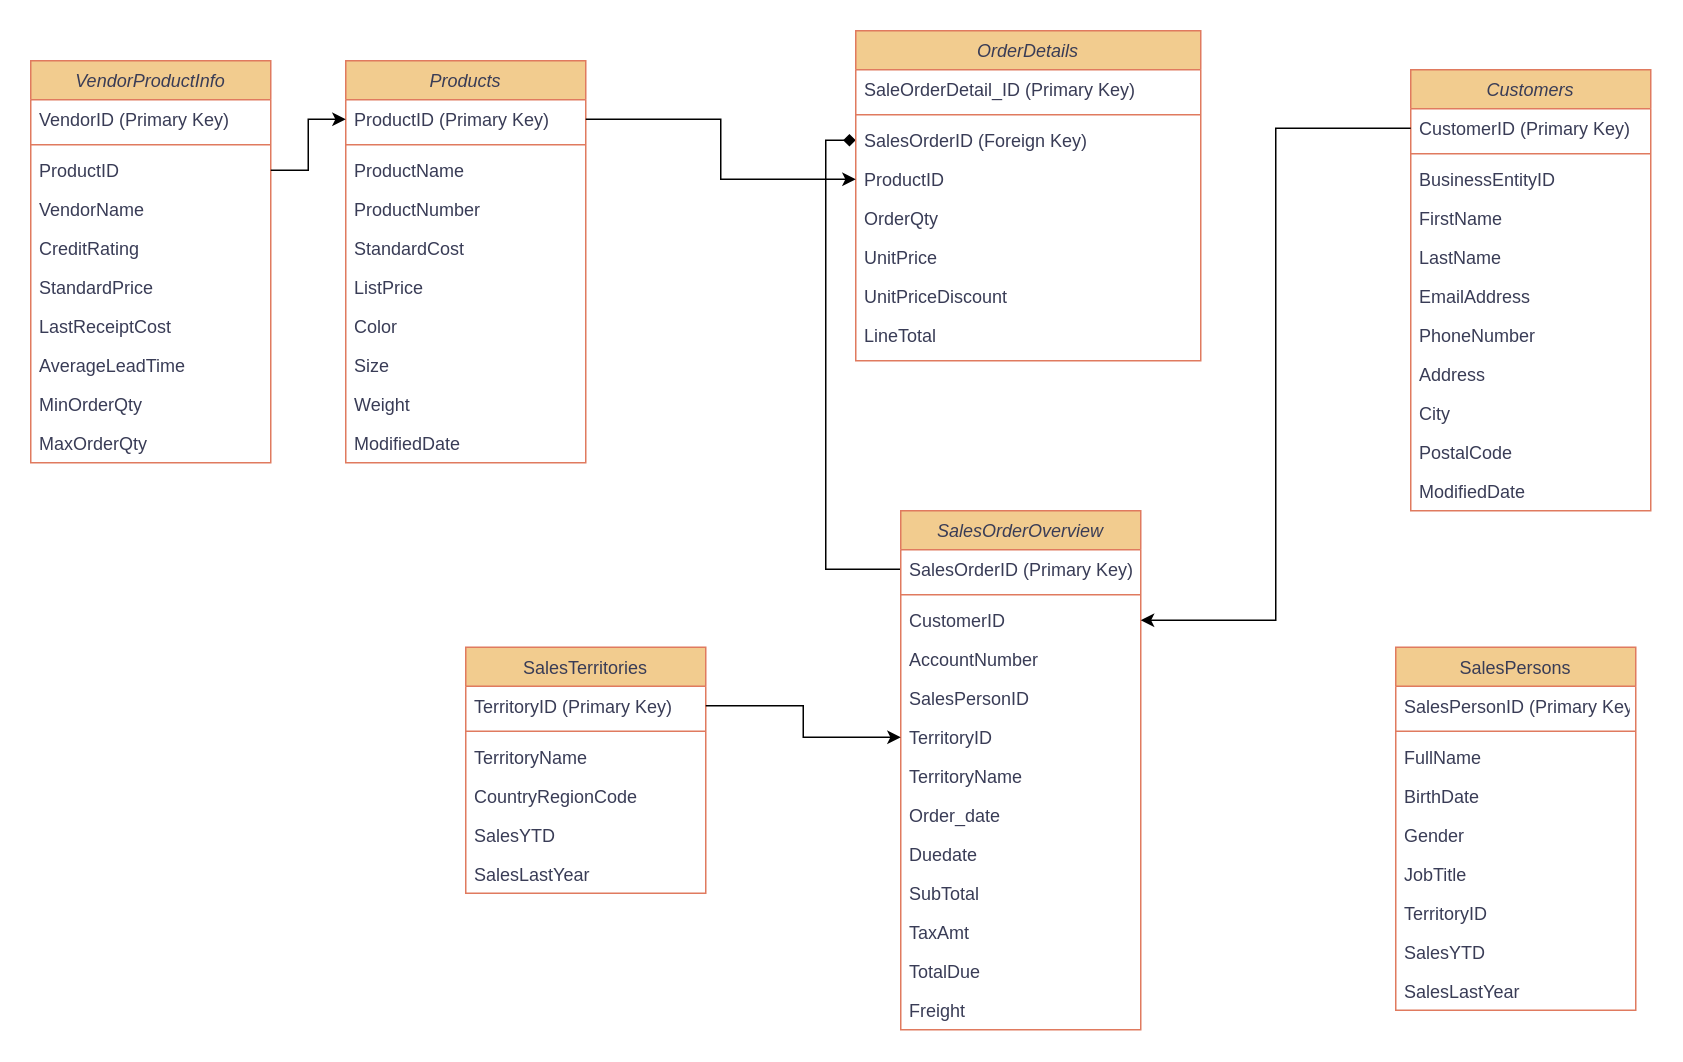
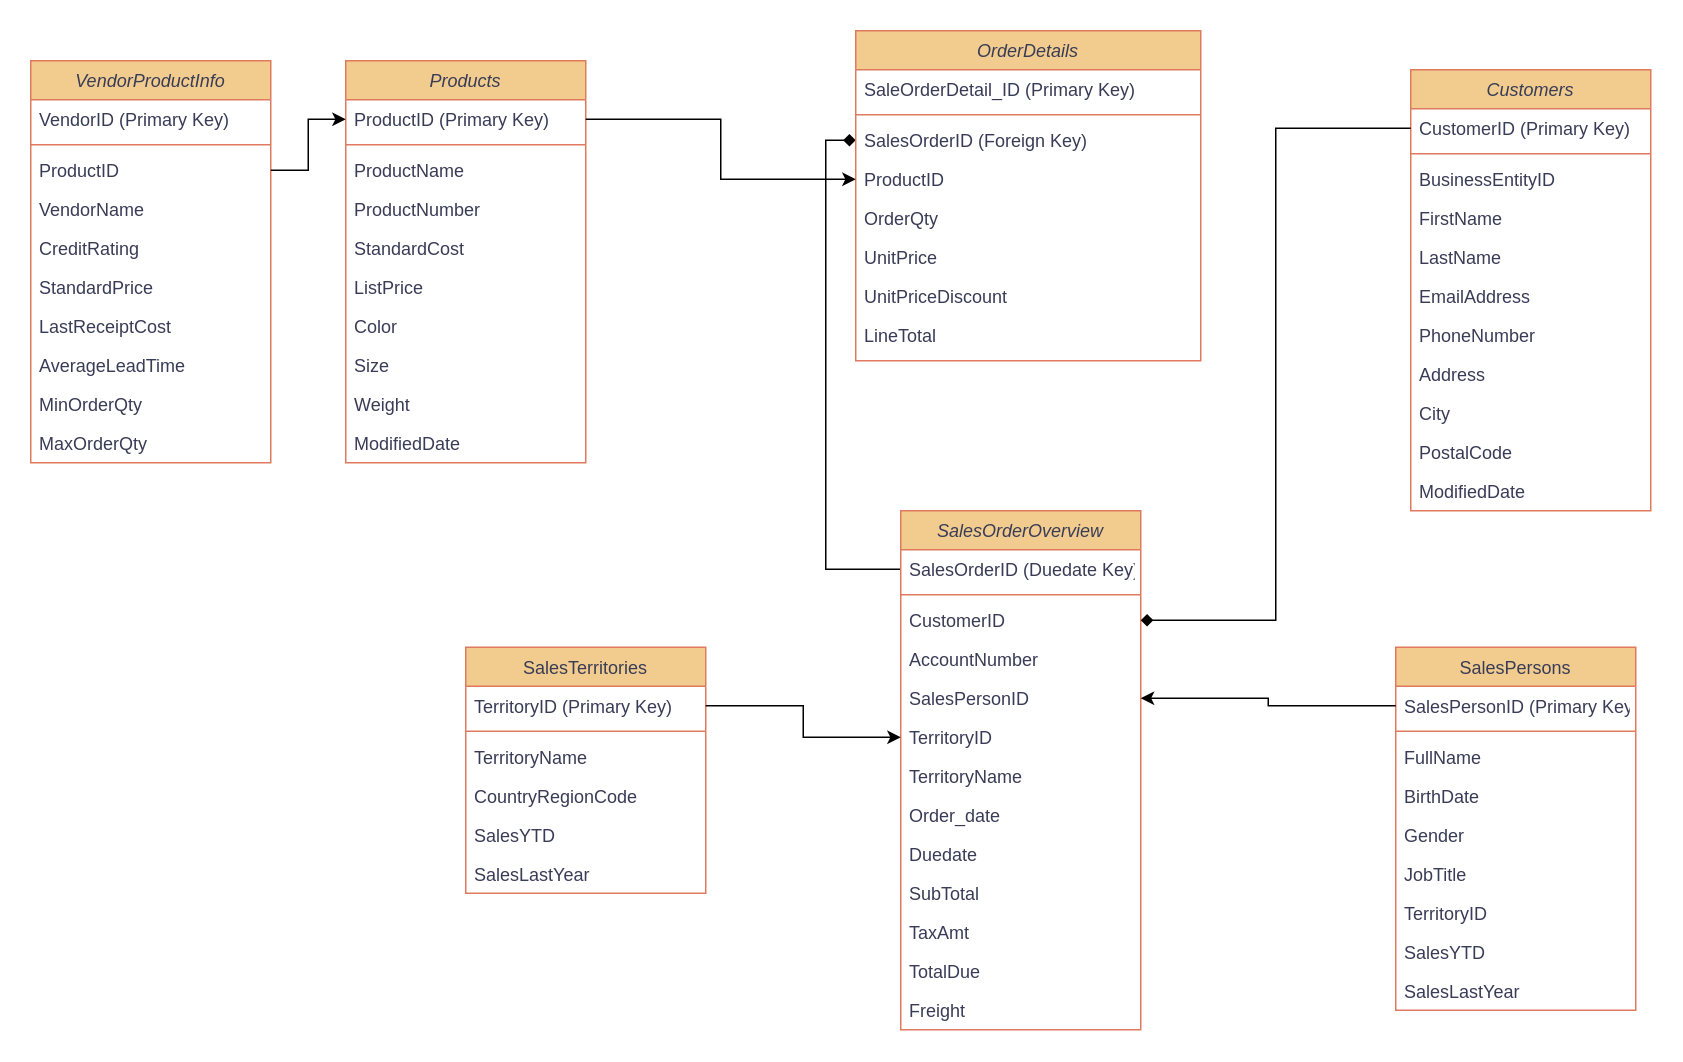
node "SalesOrderID (Primary Key)": label "SalesOrderID (Primary Key)" -> "SalesOrderID (Duedate Key)"
edge "CustomerID (Primary Key)" -> "CustomerID": arrowhead classic -> diamond
edge "SalesPersonID (Primary Key)" -> "SalesPersonID": added
